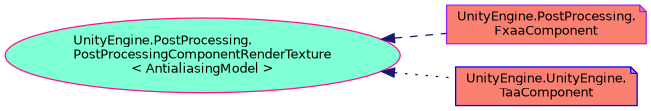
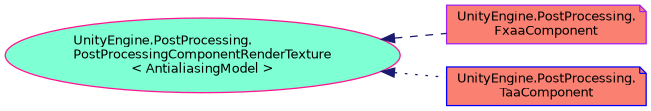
node "UnityEngine.UnityEngine. TaaComponent": label "UnityEngine.UnityEngine. TaaComponent" -> "UnityEngine.PostProcessing. TaaComponent"
